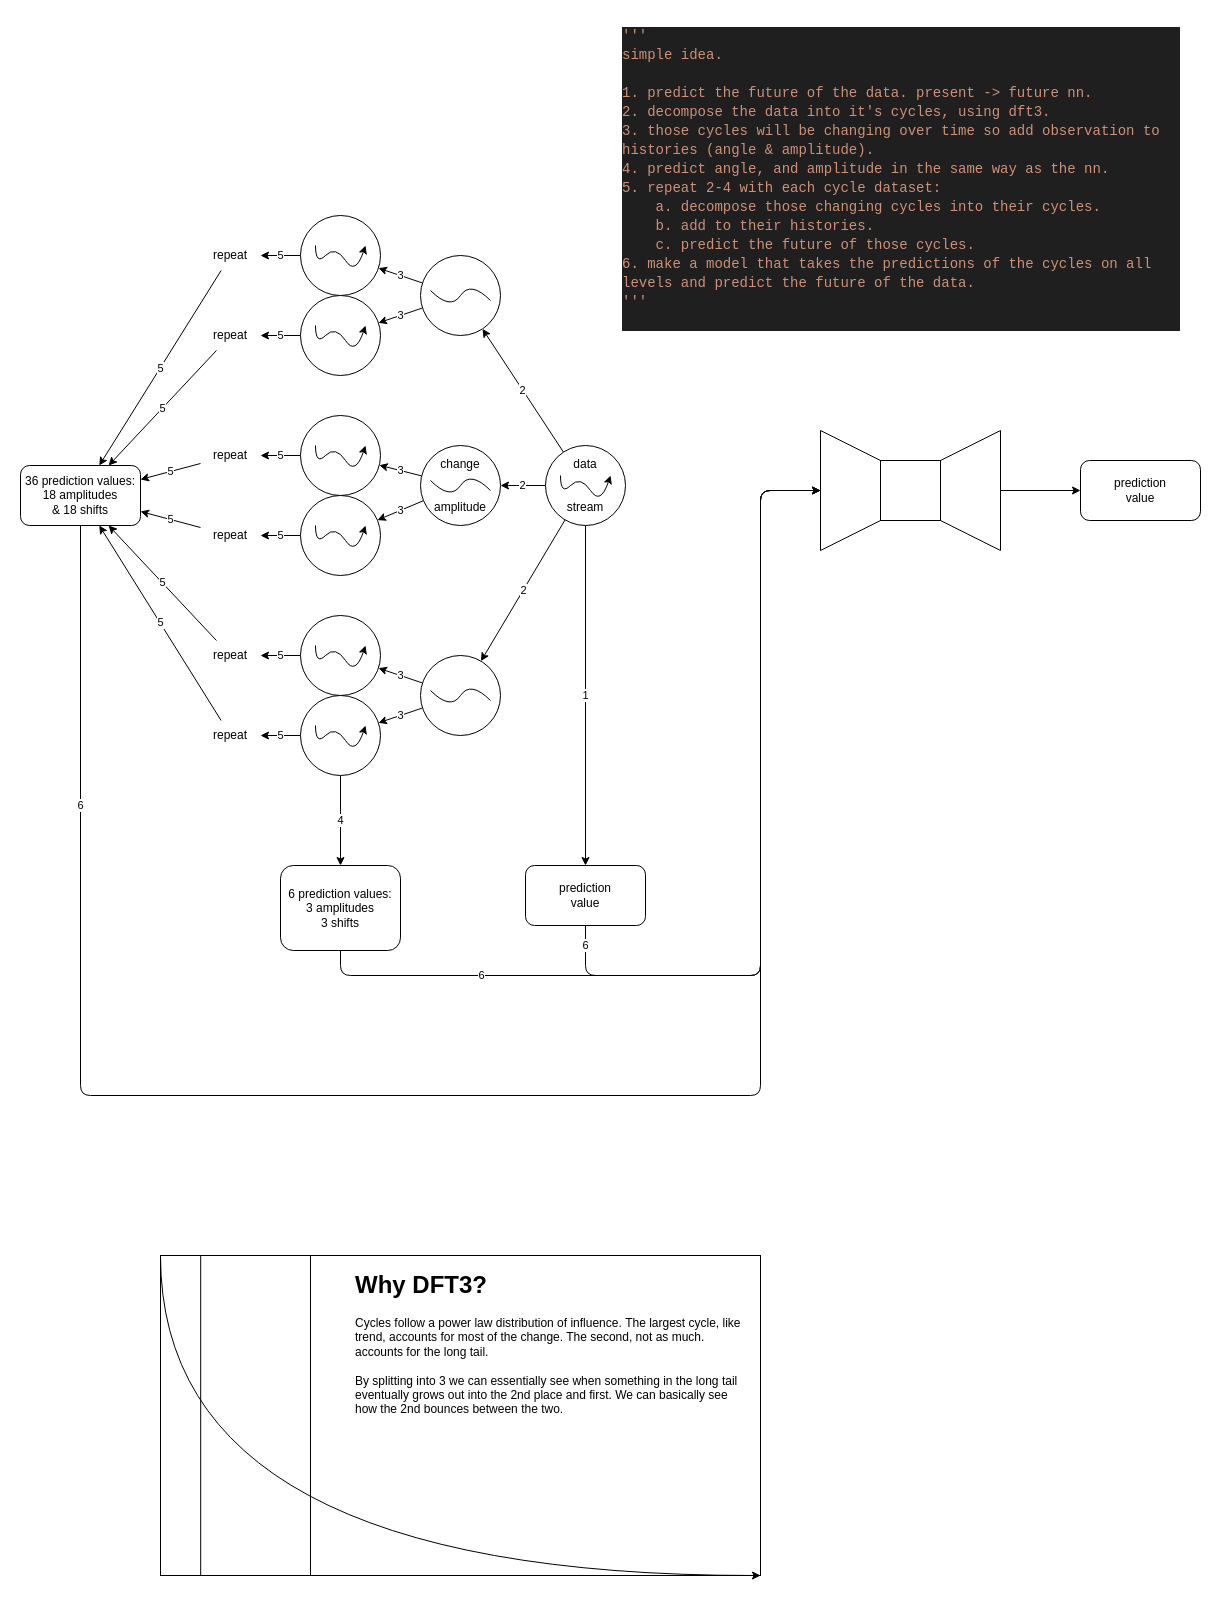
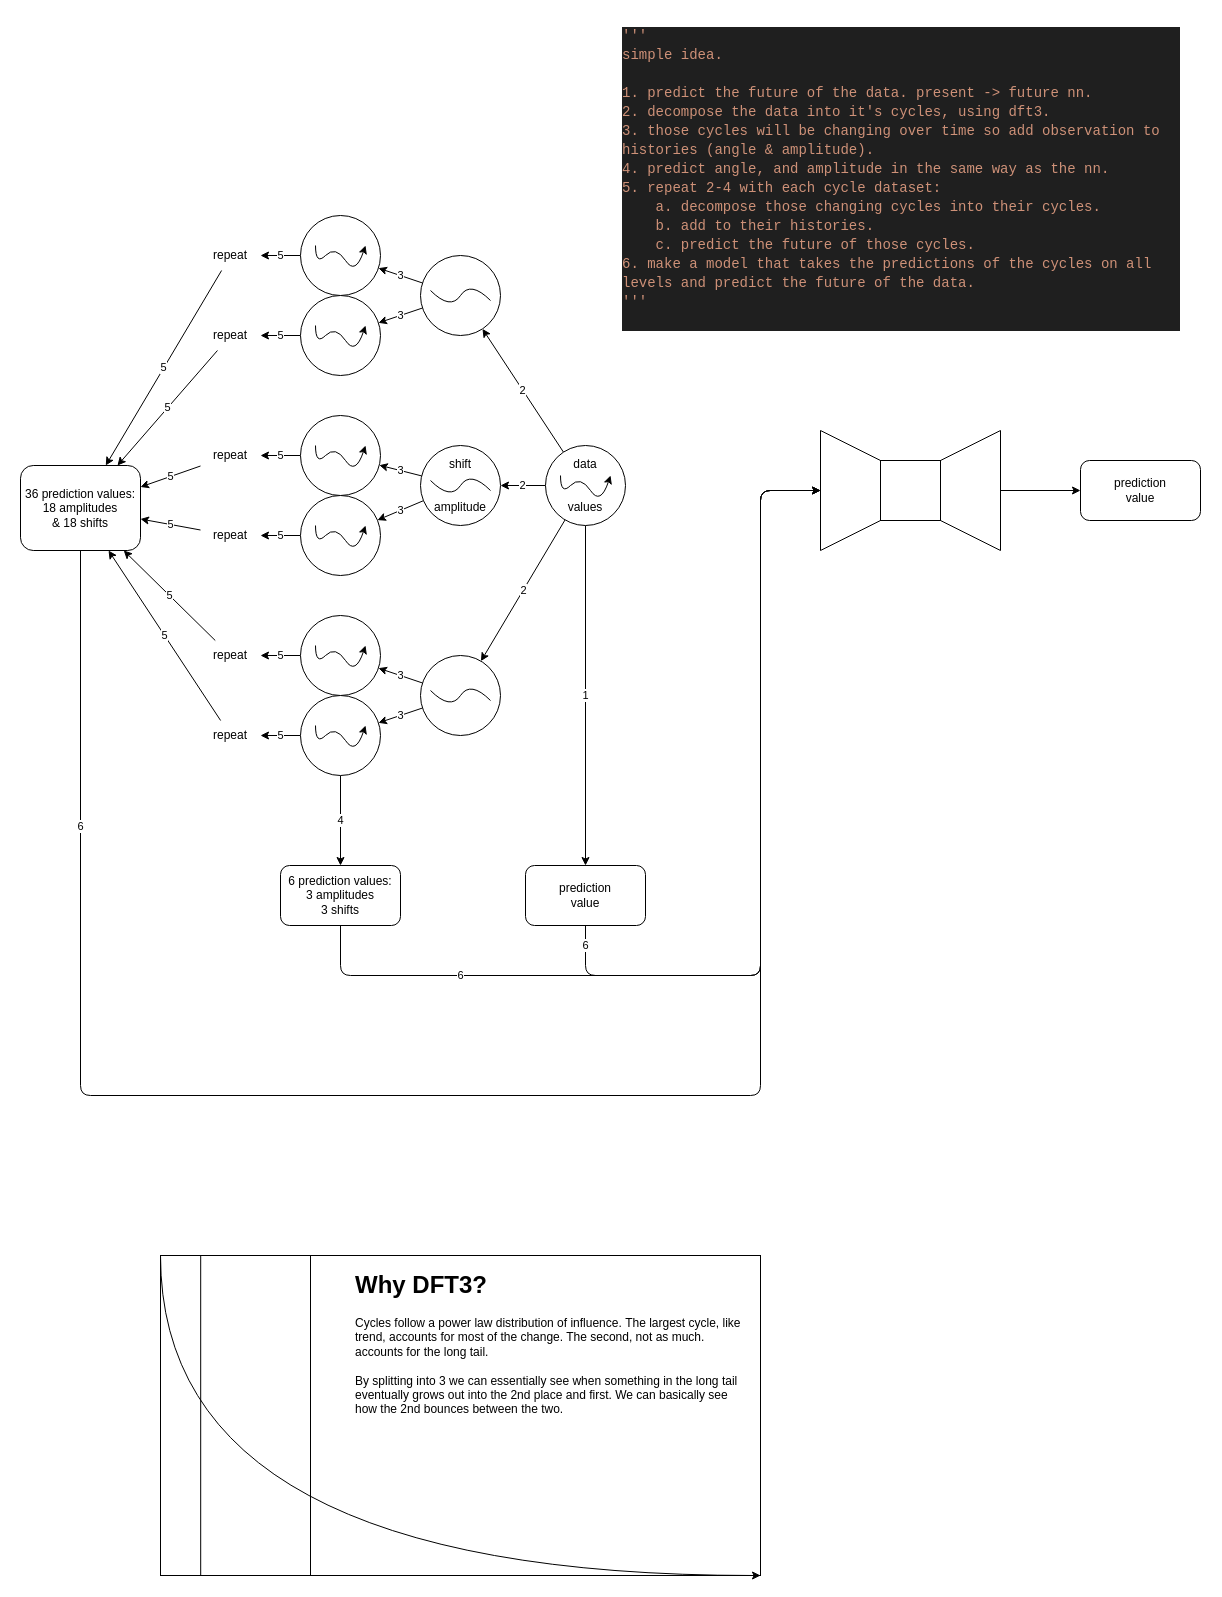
node "change amplitude": label "change amplitude" -> "shift amplitude"
node "data stream": label "data stream" -> "data values"
node "36 prediction values: 18 amplitudes & 18 shifts": size 120x60 -> 120x85
node "6 prediction values: 3 amplitudes 3 shifts": size 120x85 -> 120x60
